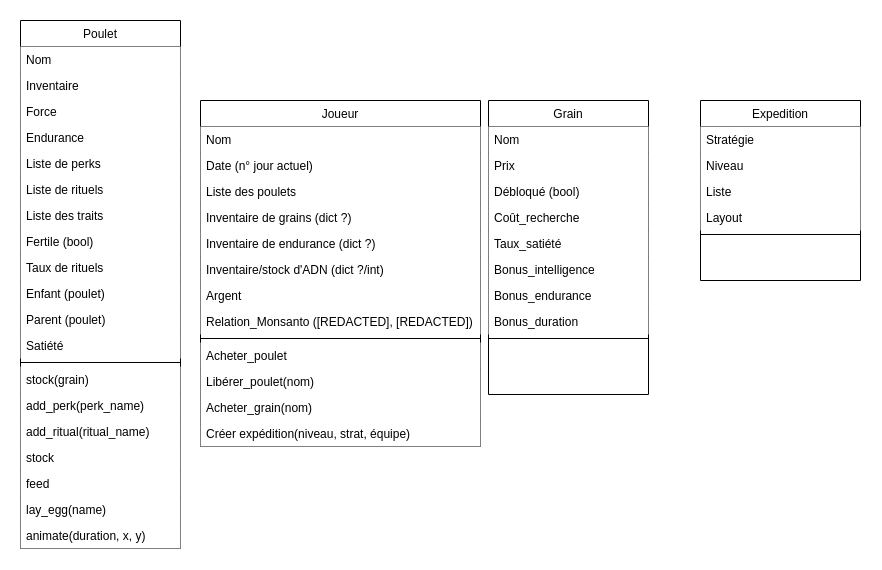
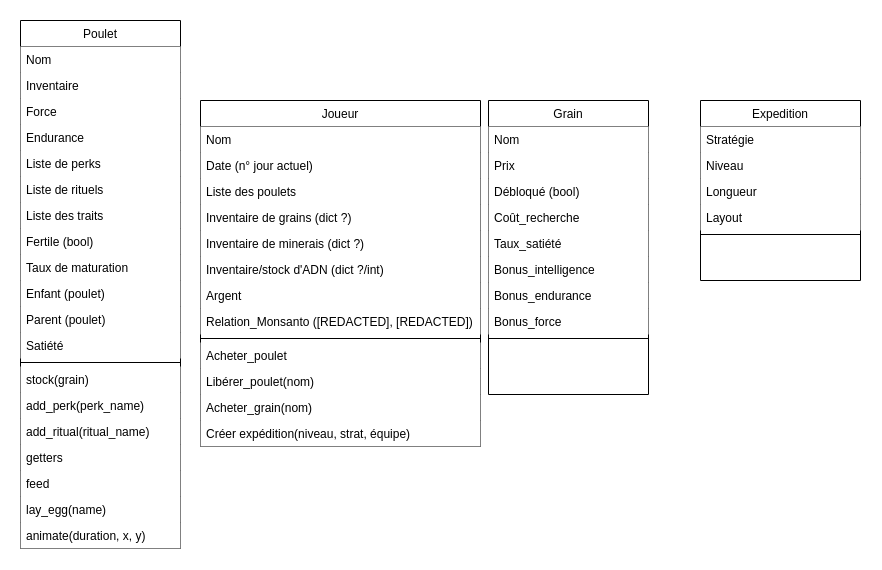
node "Liste": label "Liste" -> "Longueur"
node "Inventaire de endurance (dict ?)": label "Inventaire de endurance (dict ?)" -> "Inventaire de minerais (dict ?)"
node "Taux de rituels": label "Taux de rituels" -> "Taux de maturation"
node "Bonus_duration": label "Bonus_duration" -> "Bonus_force"
node "stock": label "stock" -> "getters"
